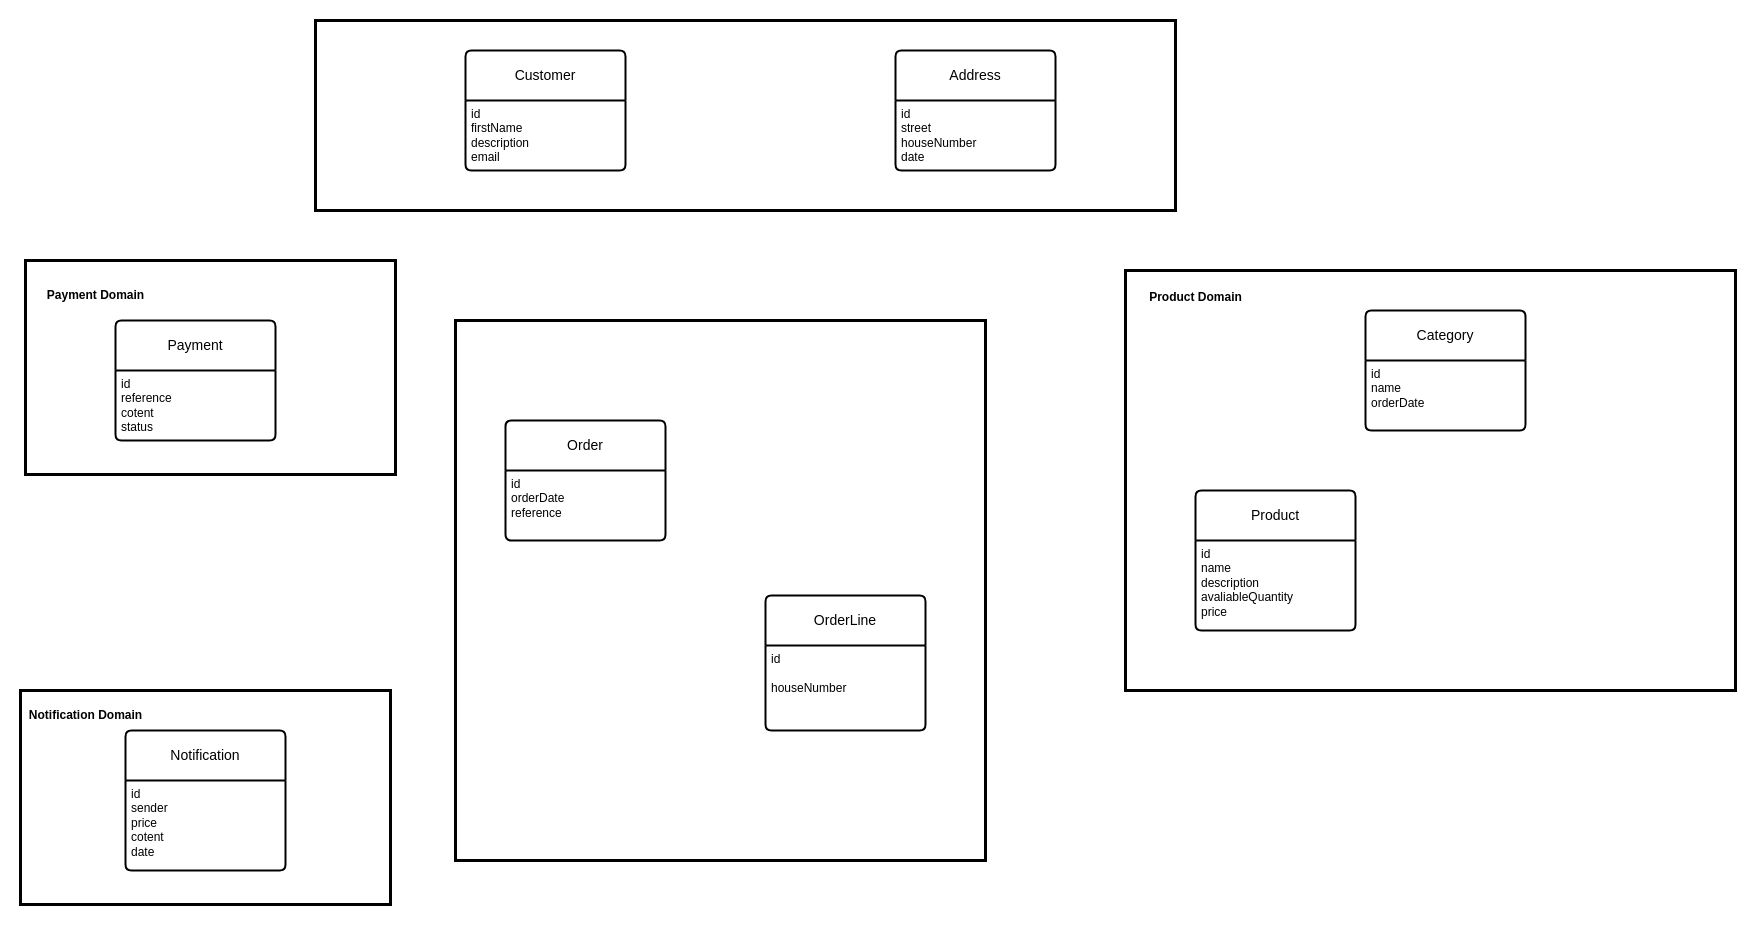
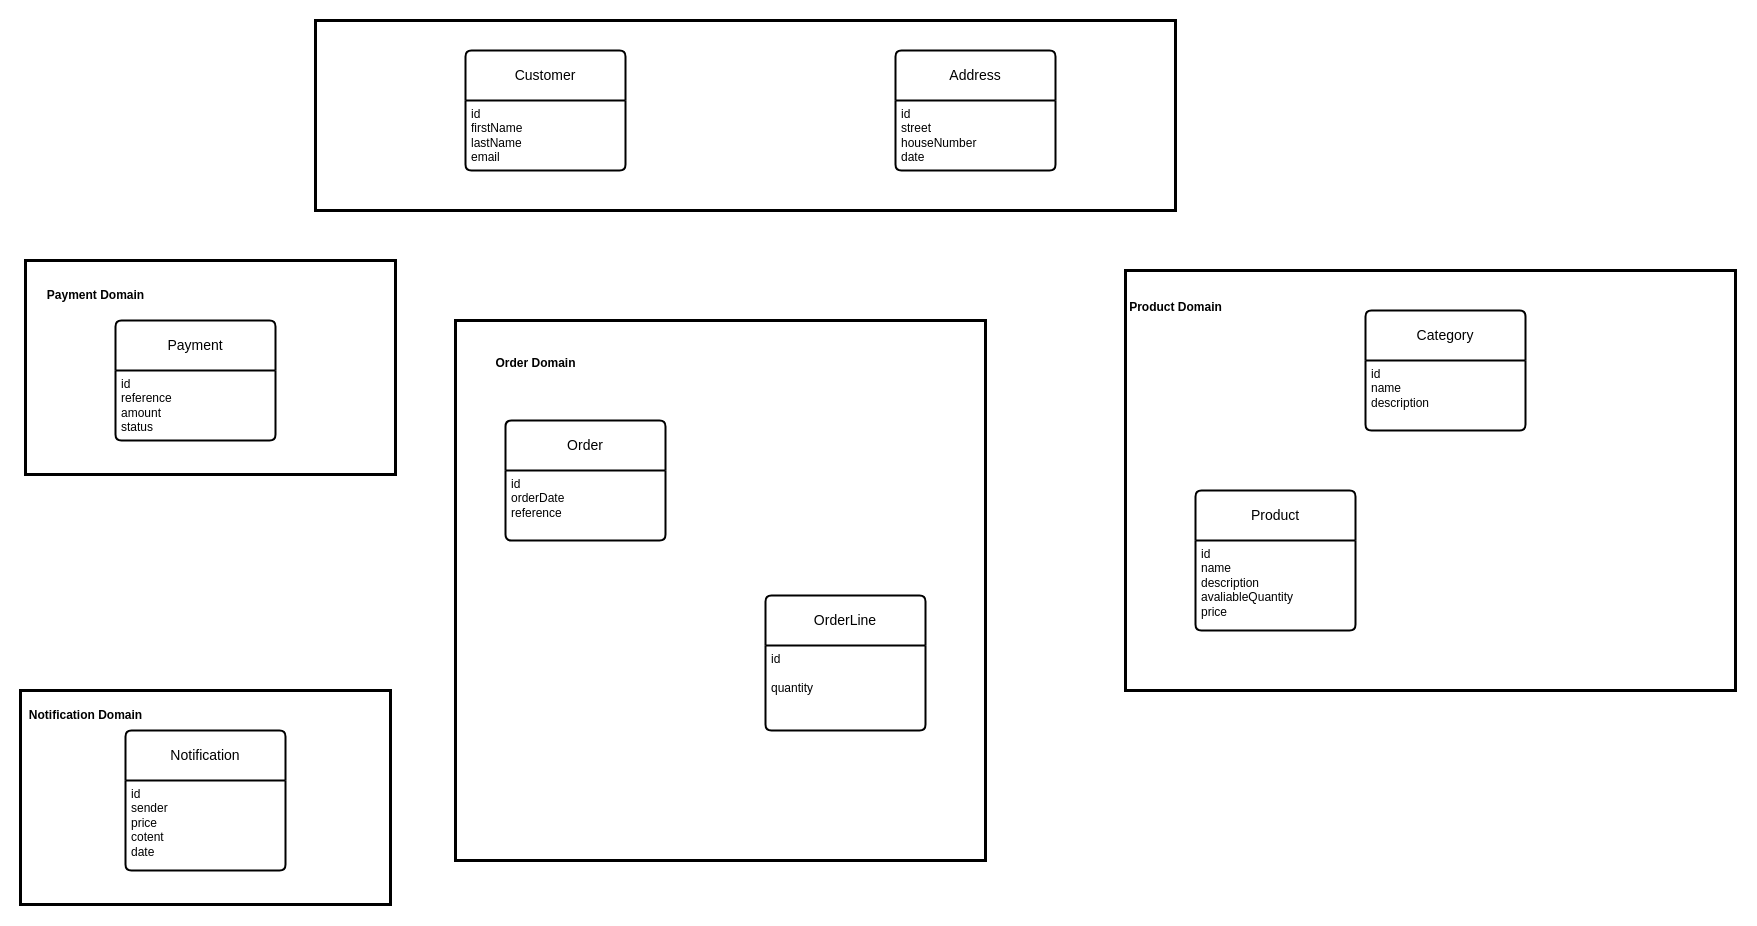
node "id firstName description email": label "id firstName description email" -> "id firstName lastName email"
node "Product Domain": moved (1196, 298) -> (1176, 308)
node "Order Domain": added
node "id name orderDate": label "id name orderDate" -> "id name description"
node "id reference cotent status": label "id reference cotent status" -> "id reference amount status"
node "id houseNumber": label "id houseNumber" -> "id quantity"
